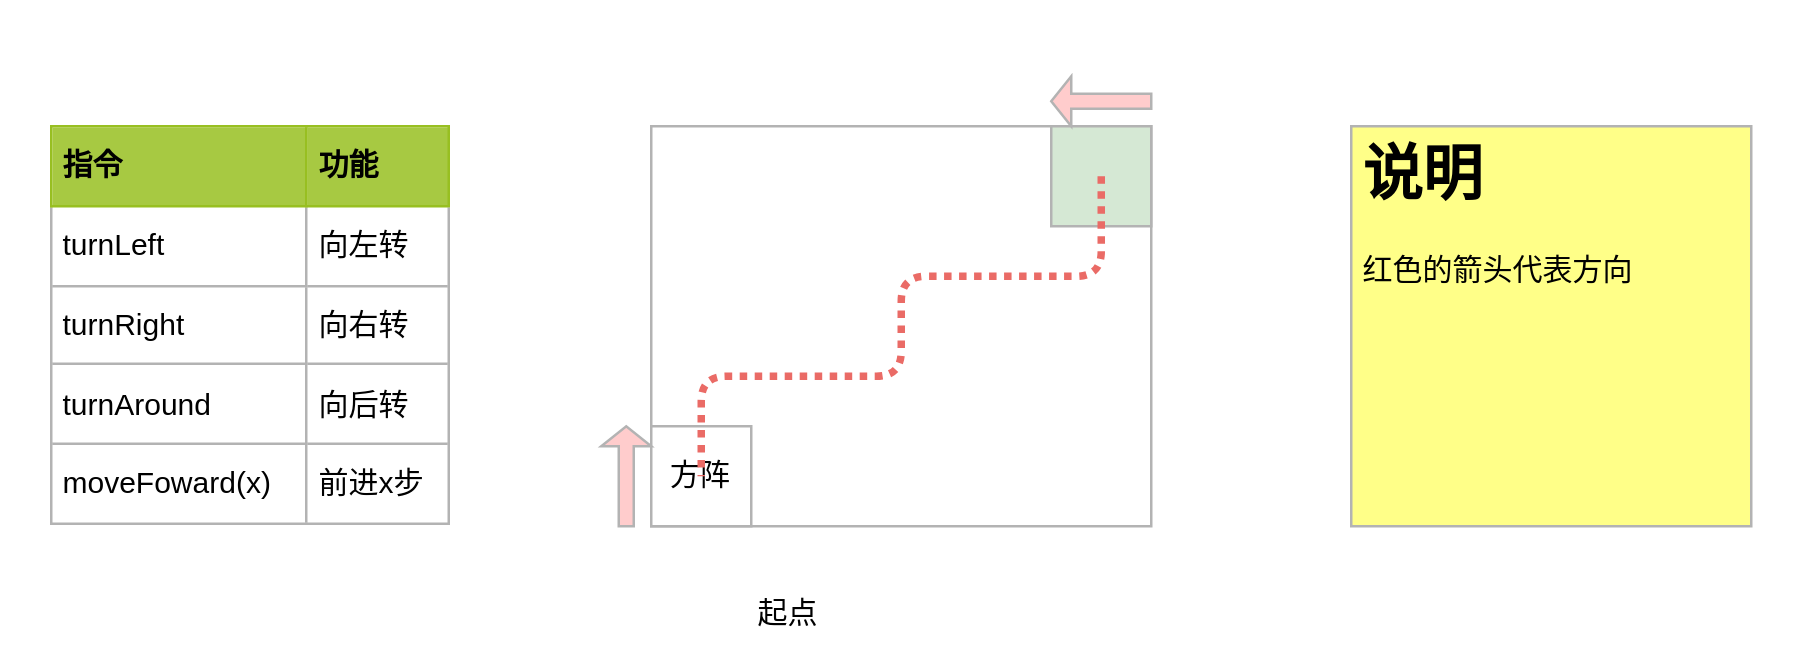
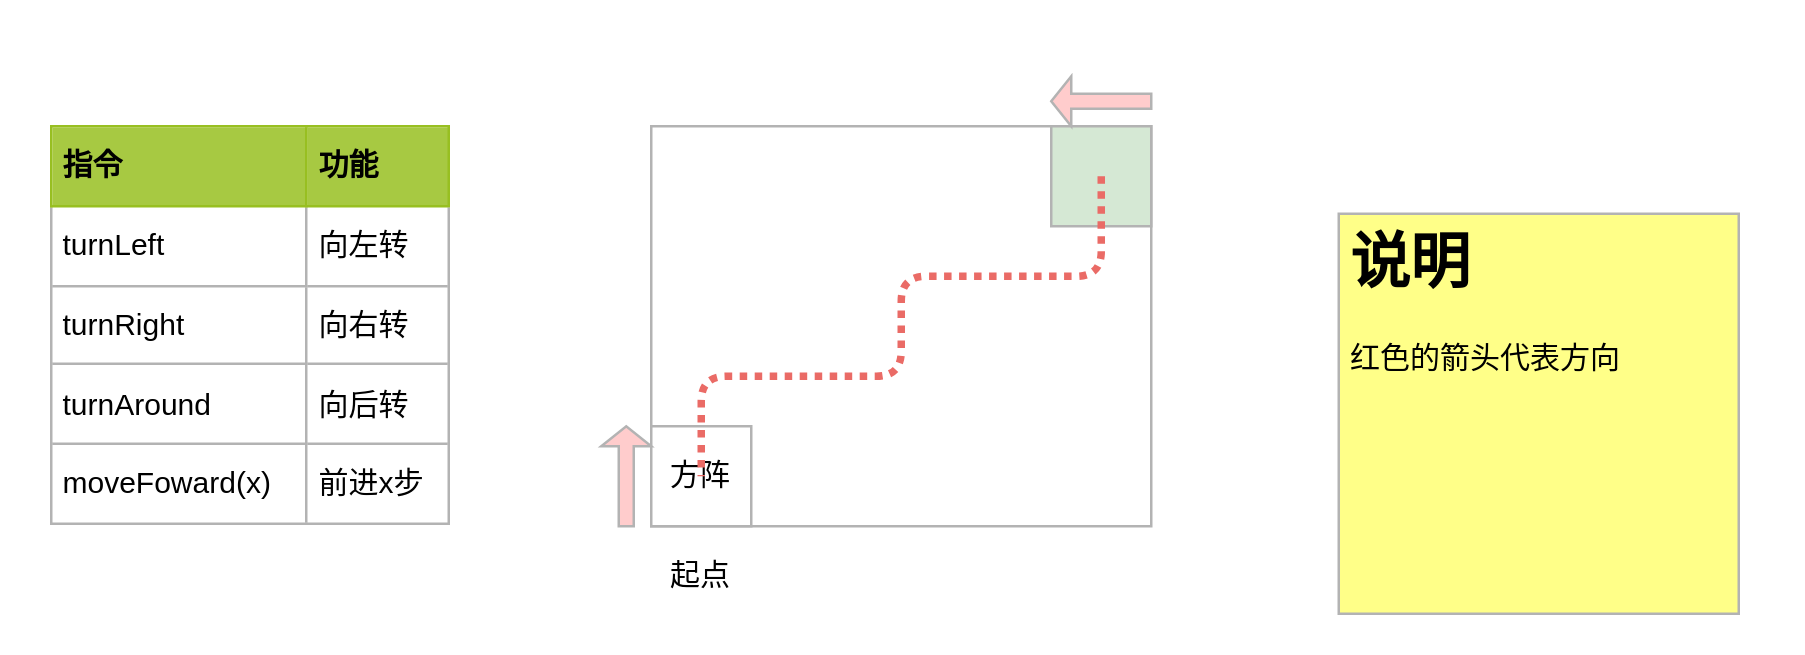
node "说明红色的箭头代表方向": moved (1551, 326) -> (1539, 414)
node "起点": moved (789, 614) -> (701, 576)
